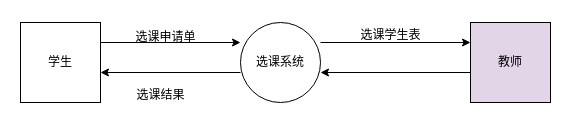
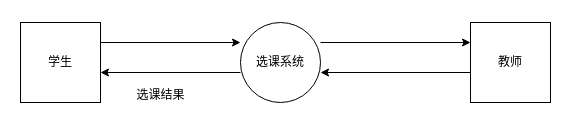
node "选课学生表": removed
node "选课申请单": removed
node "教师": fillcolor #e1d5e7 -> #ffffff
